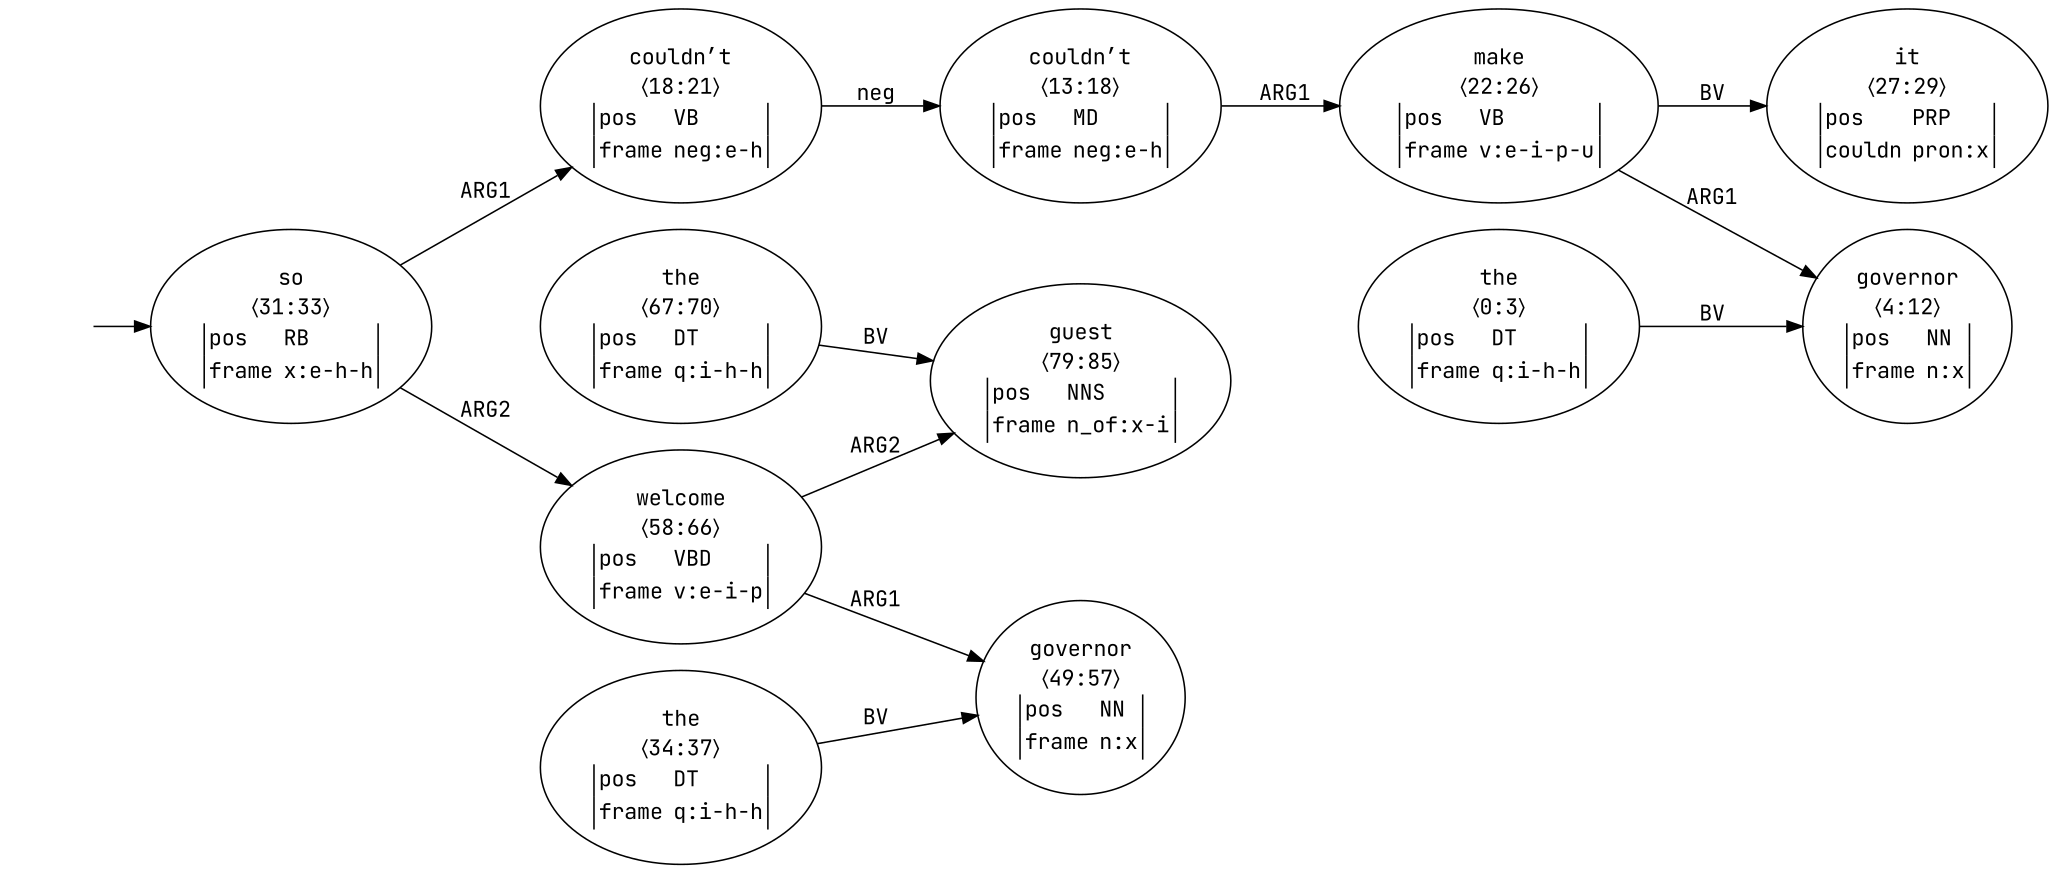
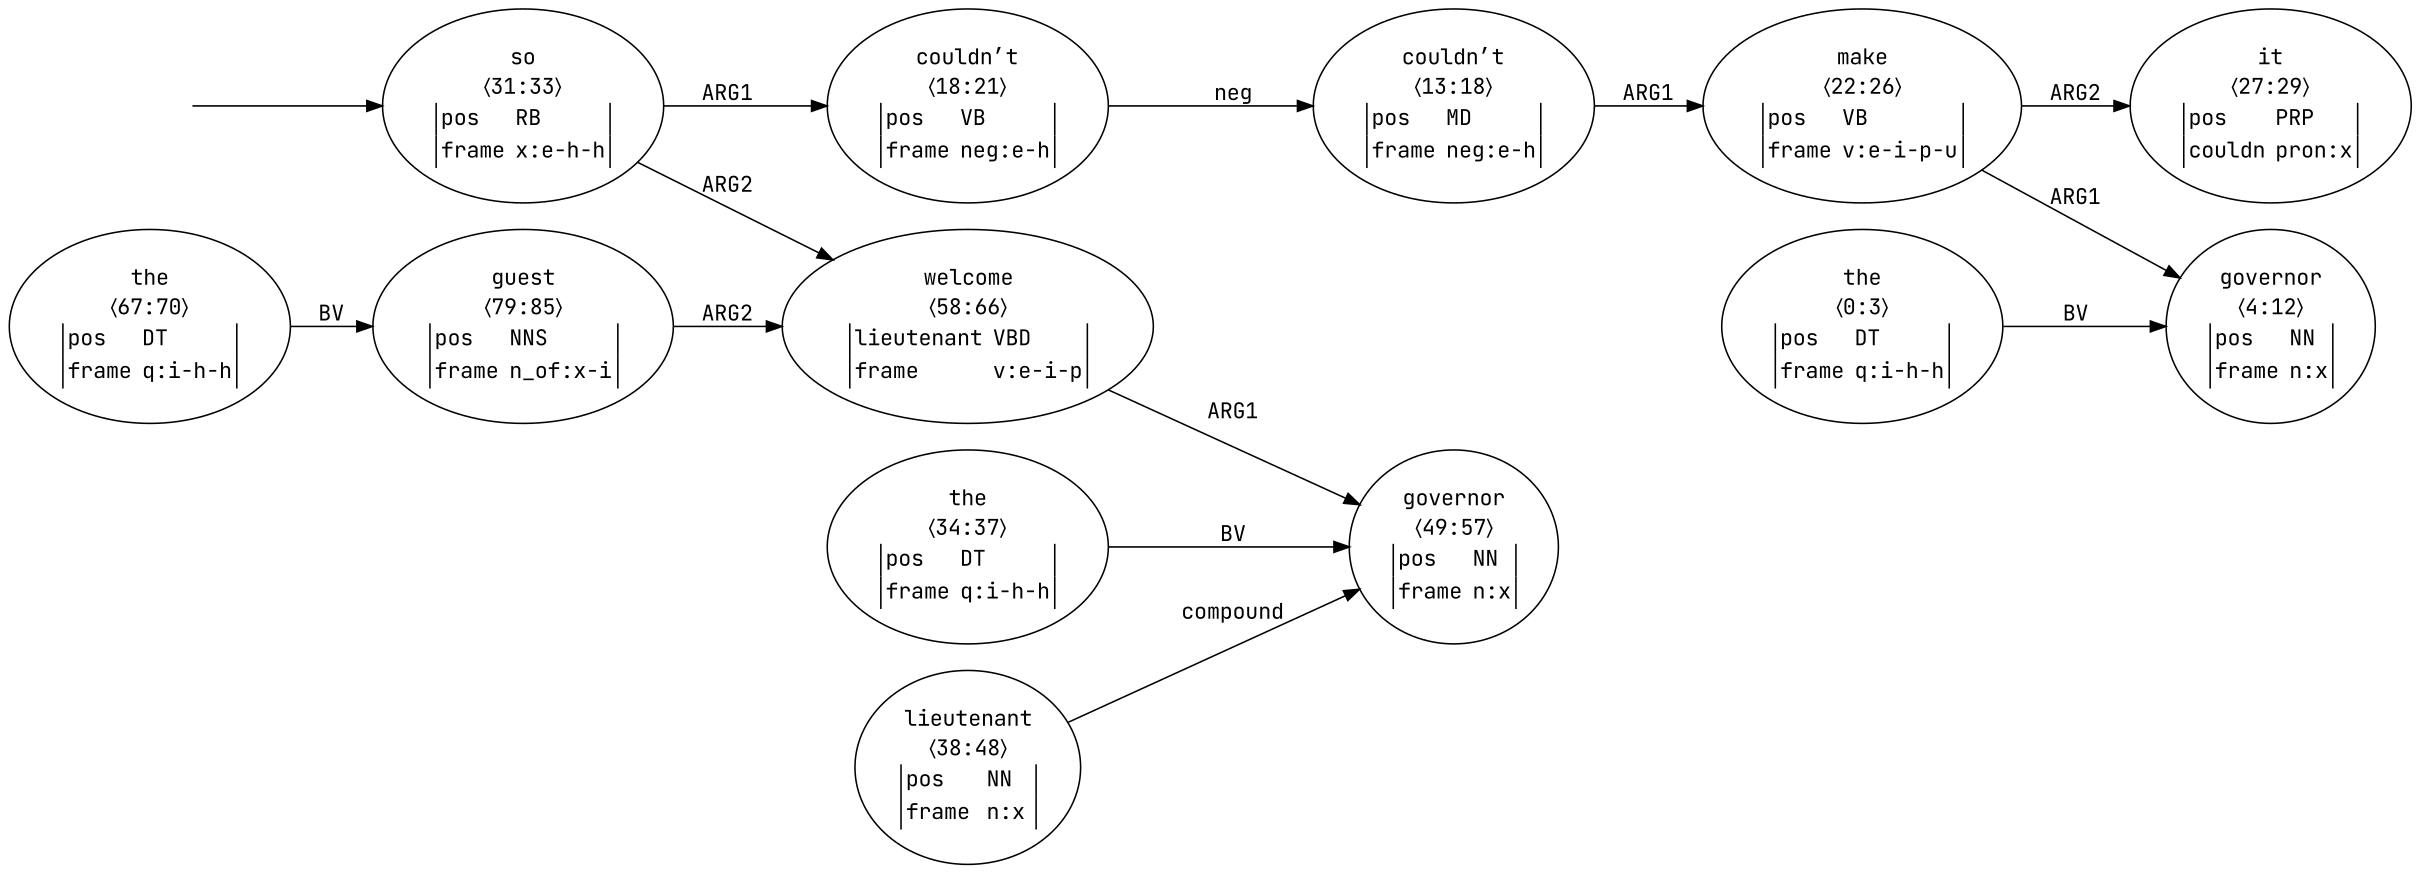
edge "make" -> "it": label "BV" -> "ARG2"
edge "welcome" -> "guest": reversed
node "welcome": text "pos" -> "lieutenant"
node "lieutenant": added
